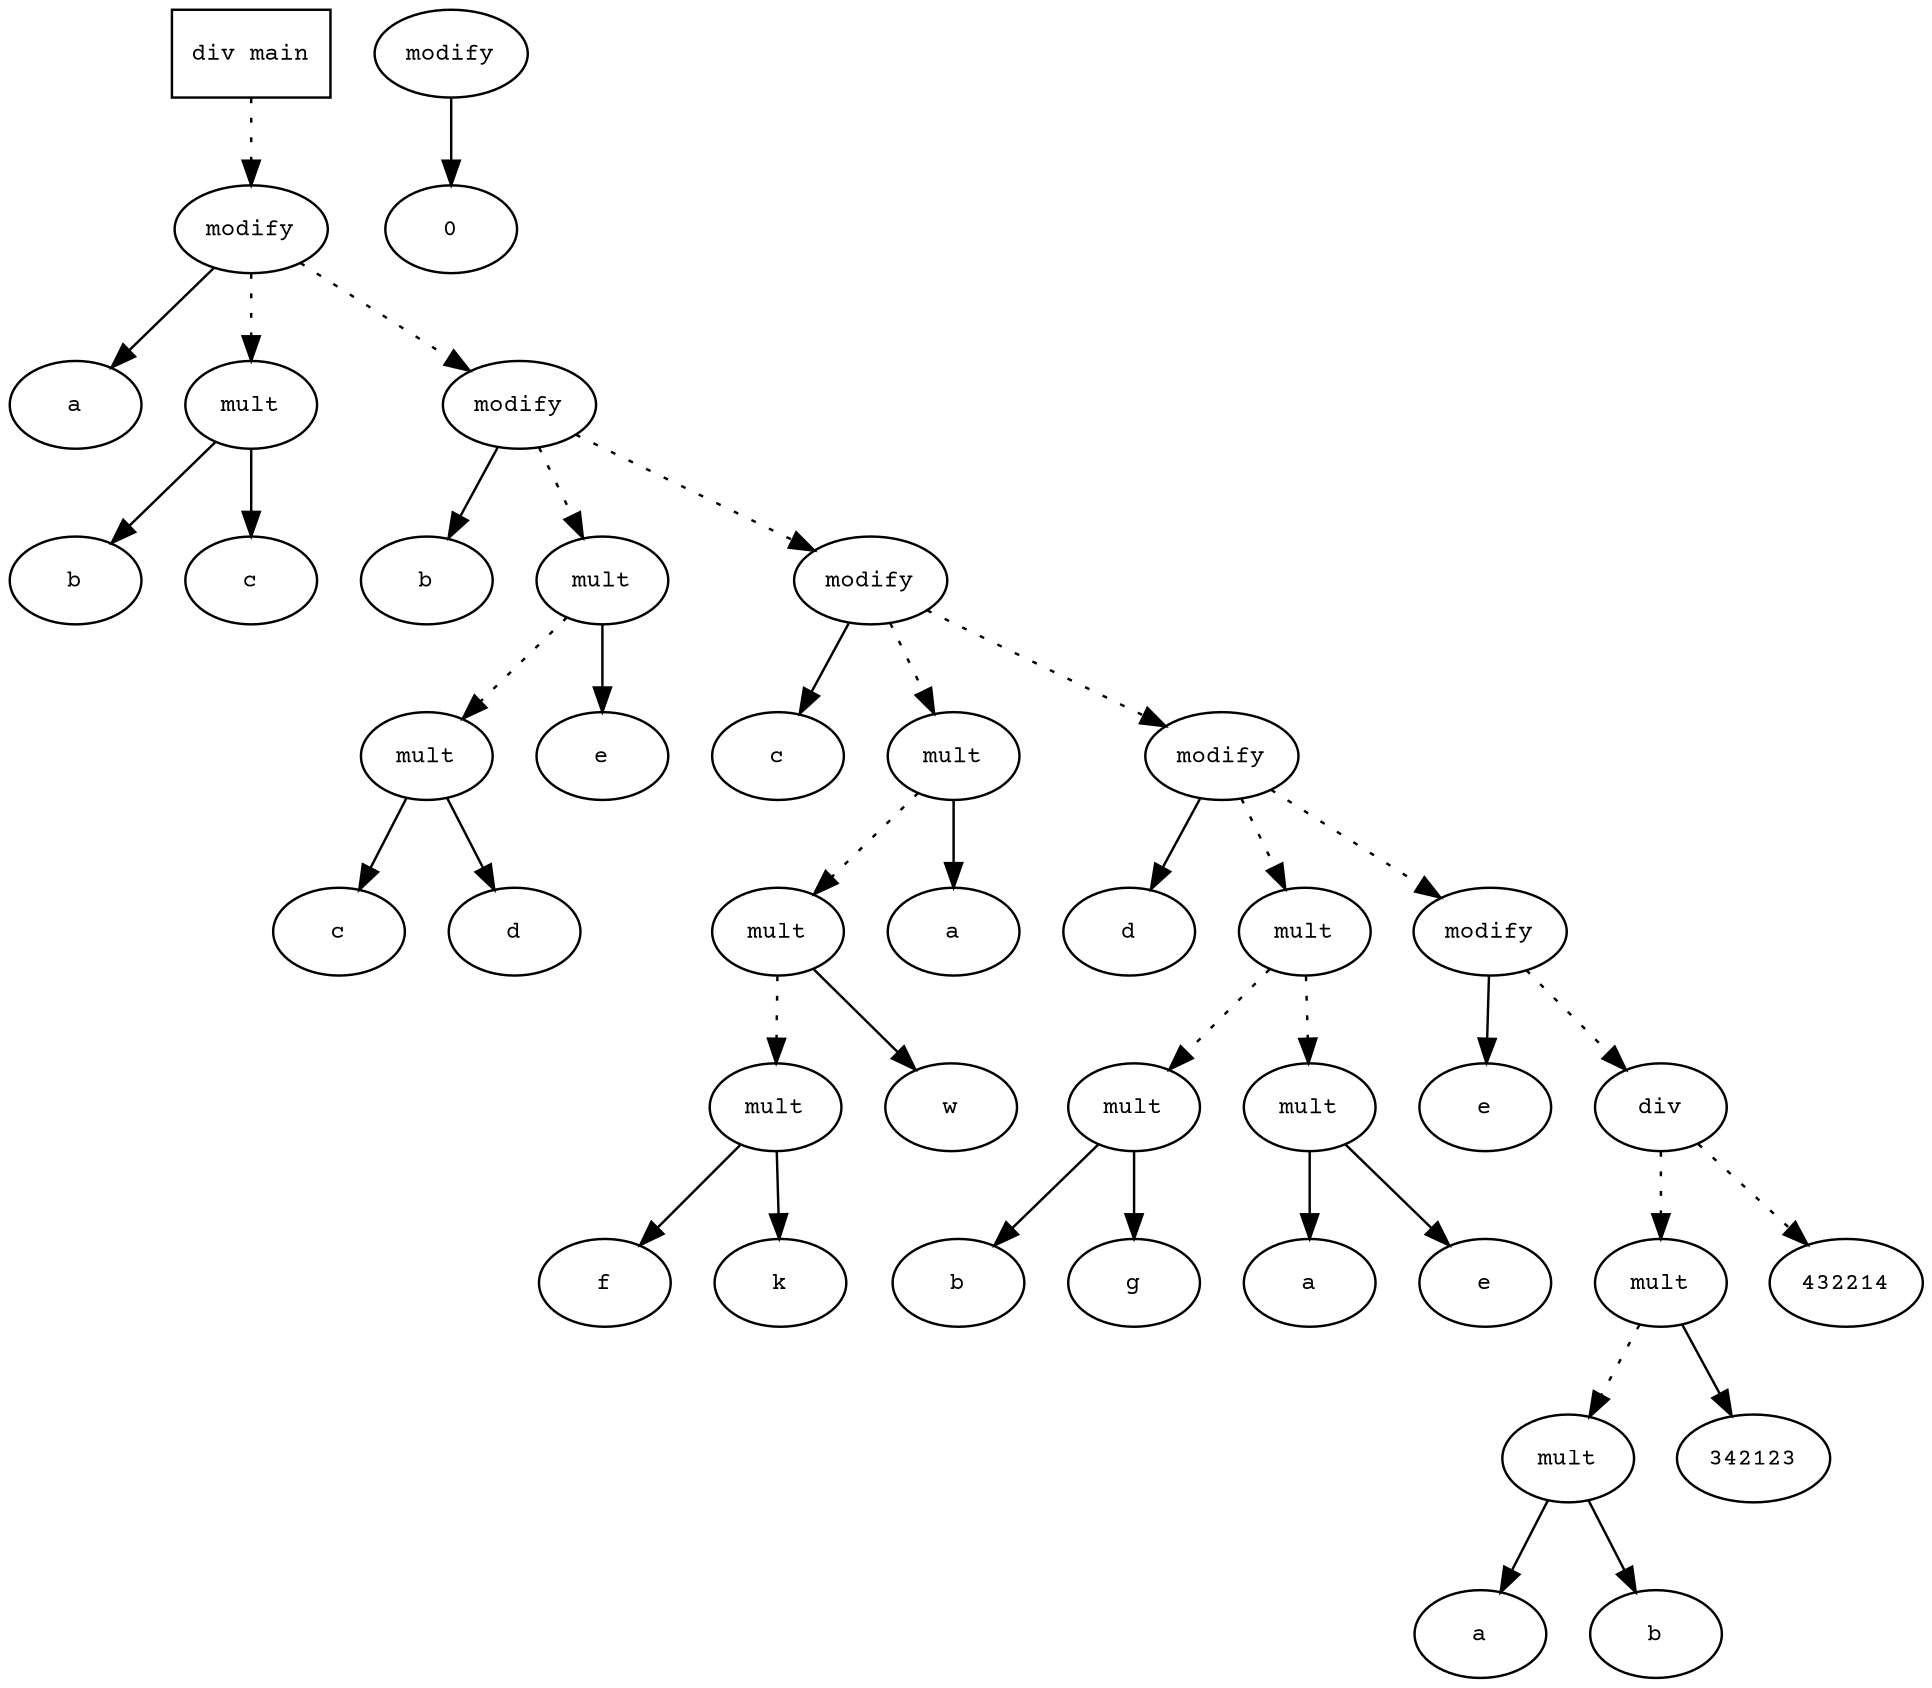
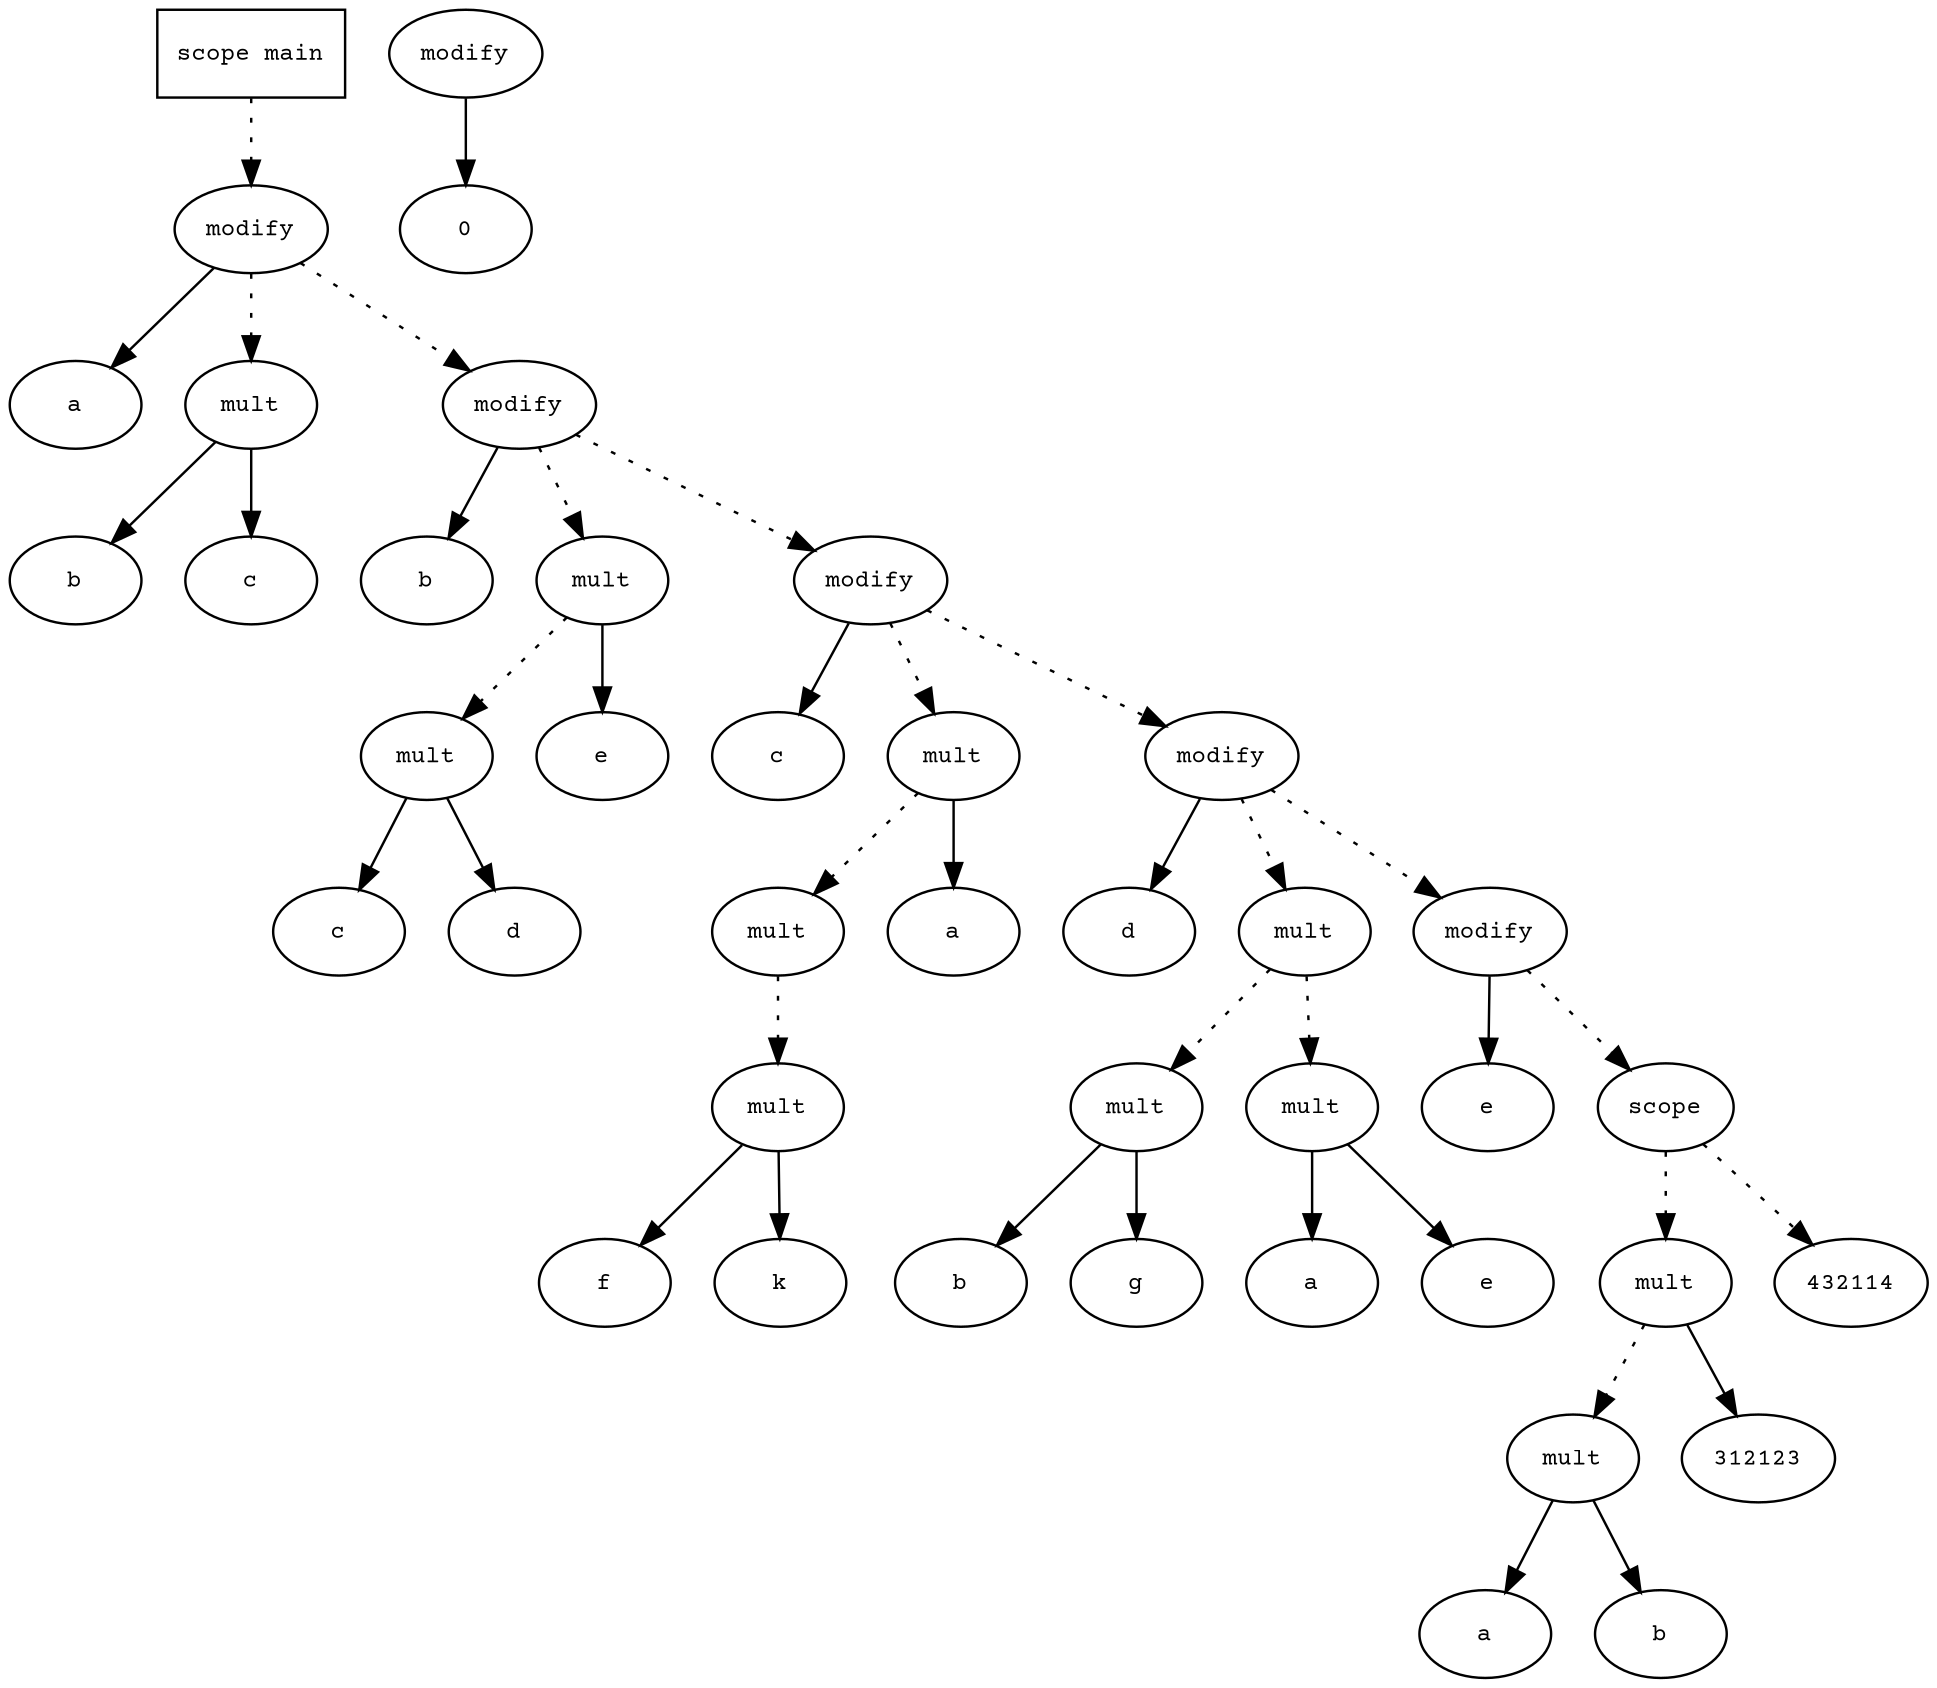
node "div main": label "div main" -> "scope main"
node "w": removed
node "div": label "div" -> "scope"
node "432214": label "432214" -> "432114"
node "342123": label "342123" -> "312123"
